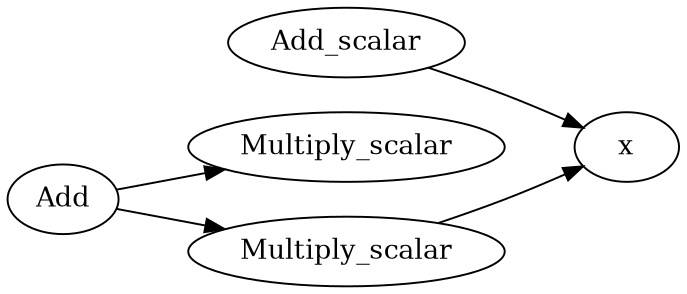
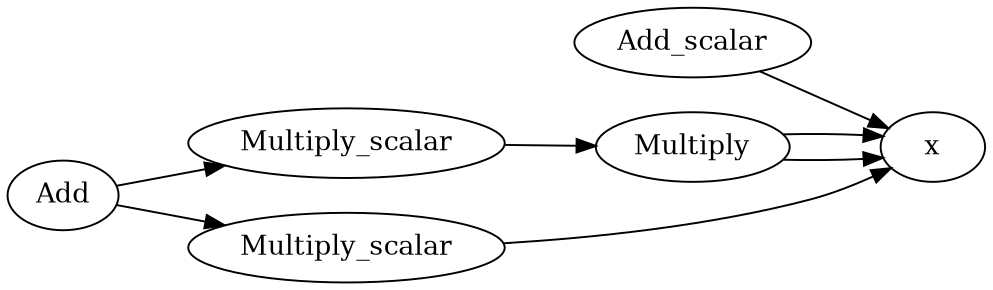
node "Multiply": added
